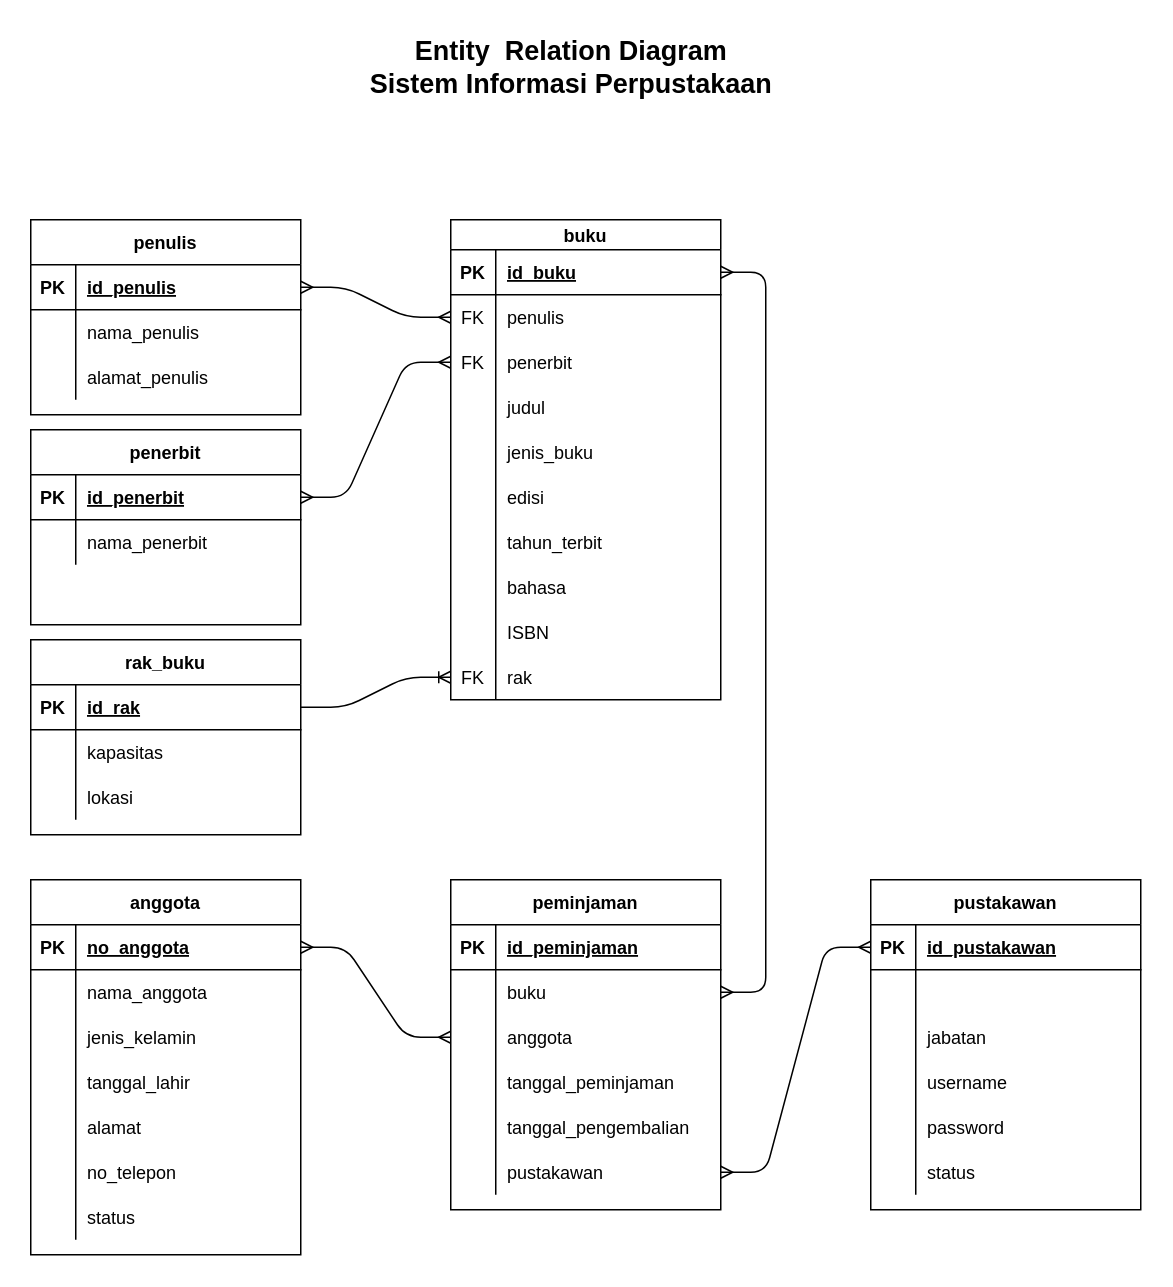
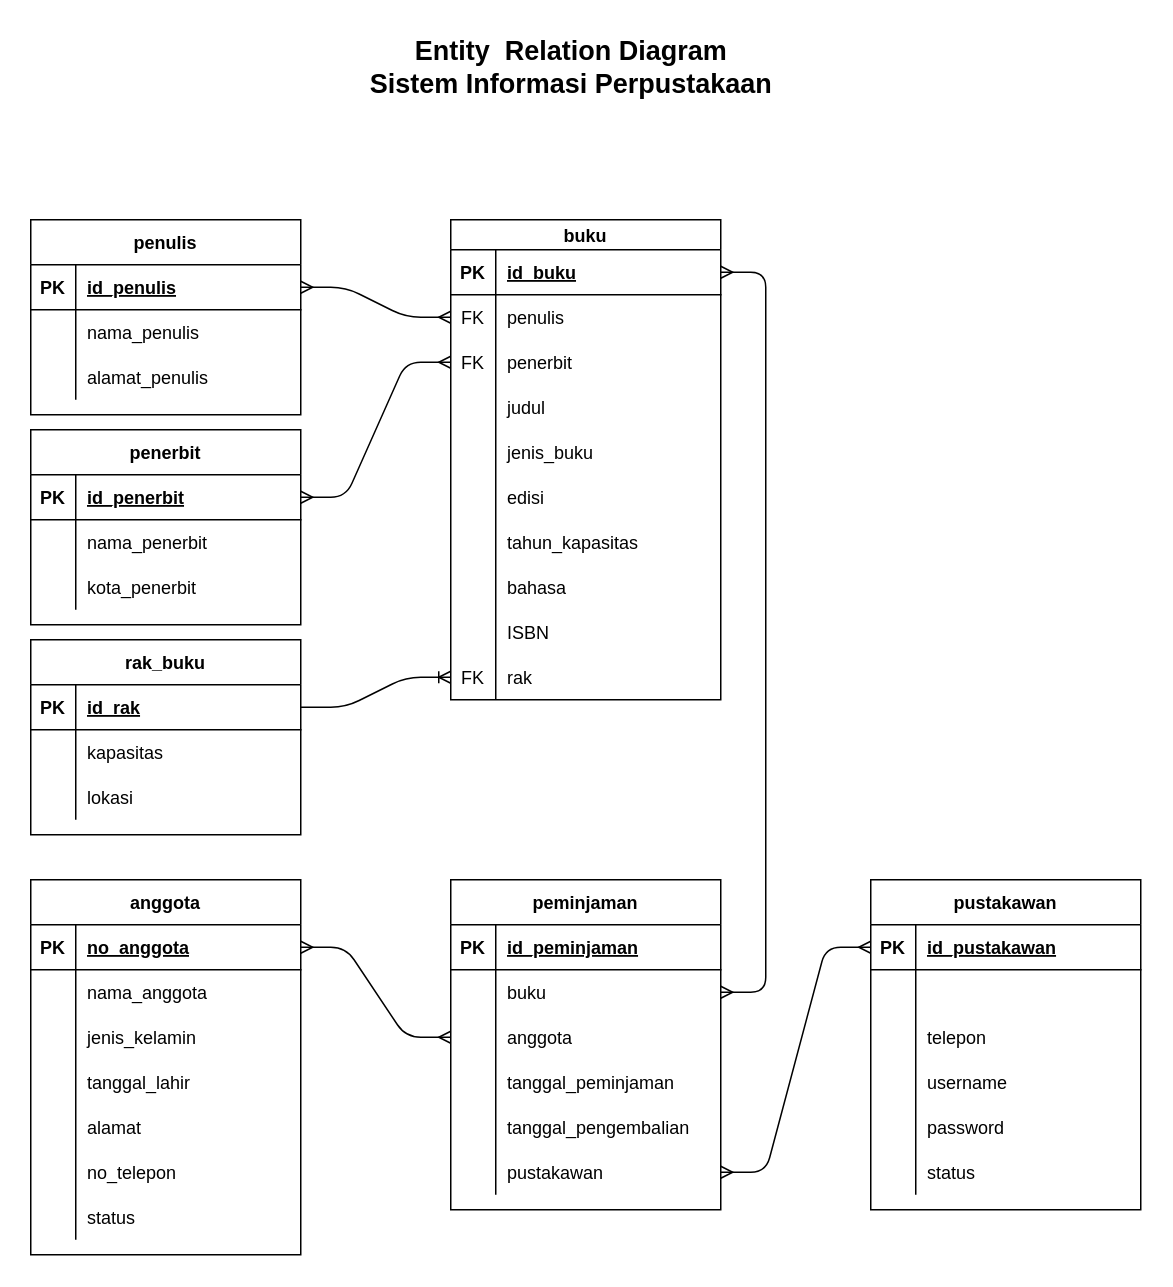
node "tahun_terbit": label "tahun_terbit" -> "tahun_kapasitas"
node "kota_penerbit": added
node "jabatan": label "jabatan" -> "telepon"
